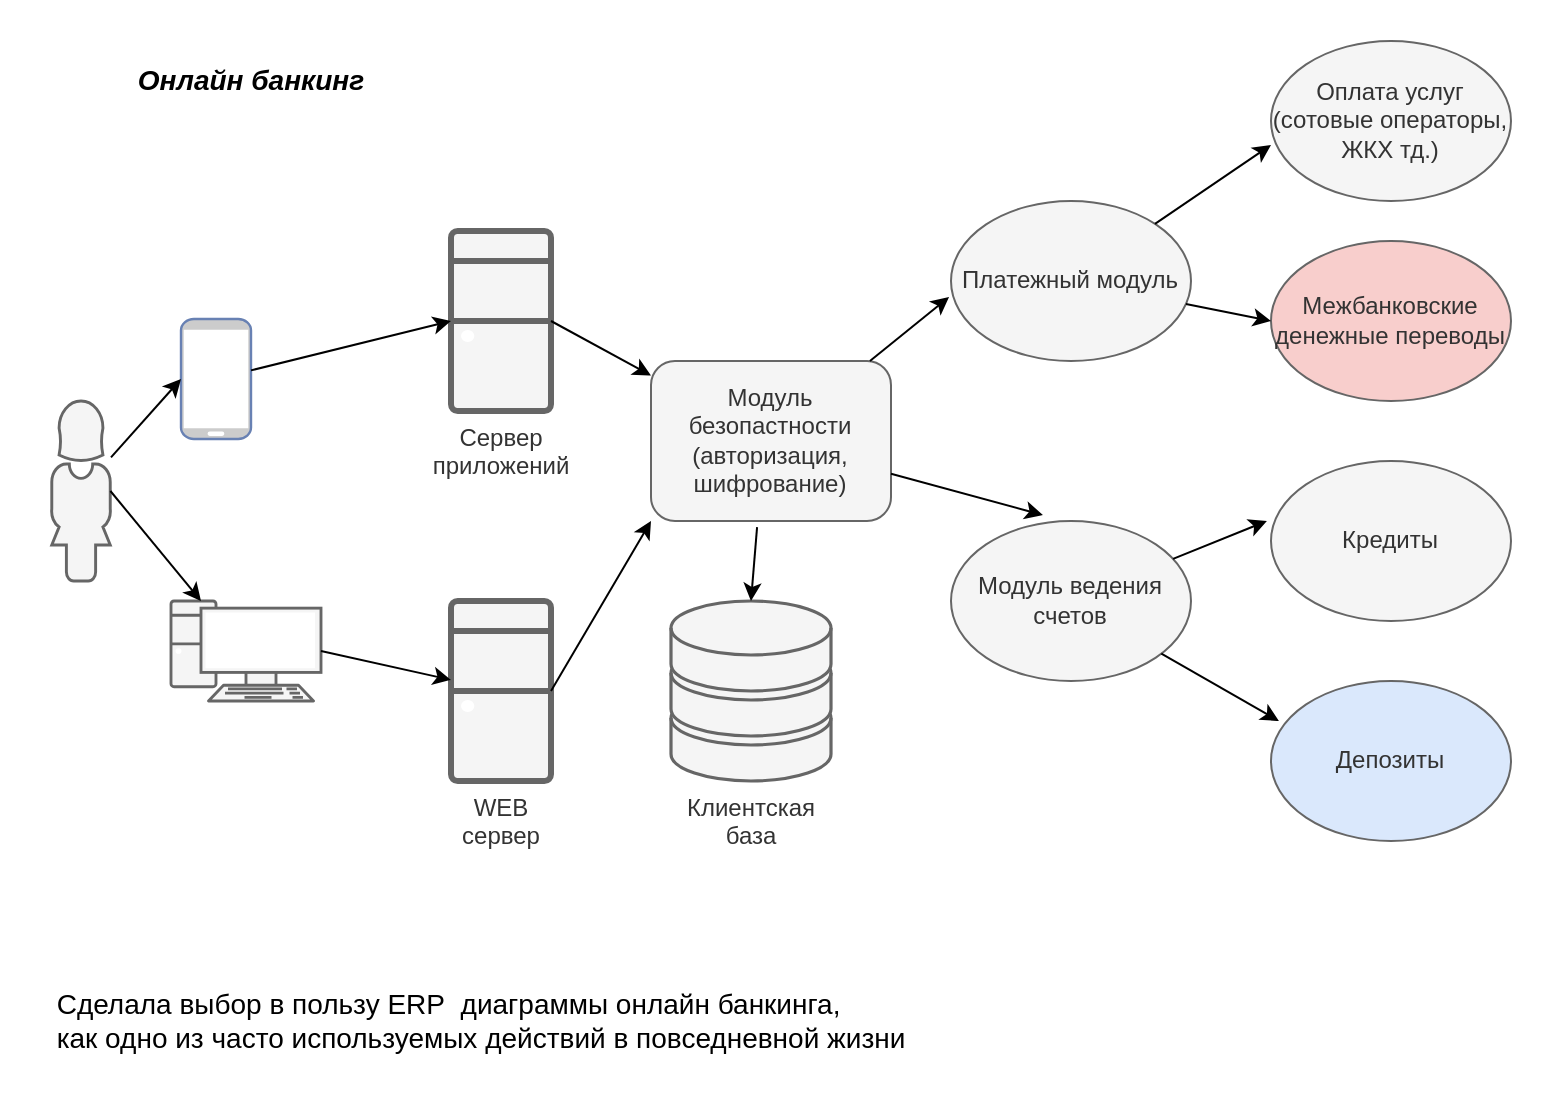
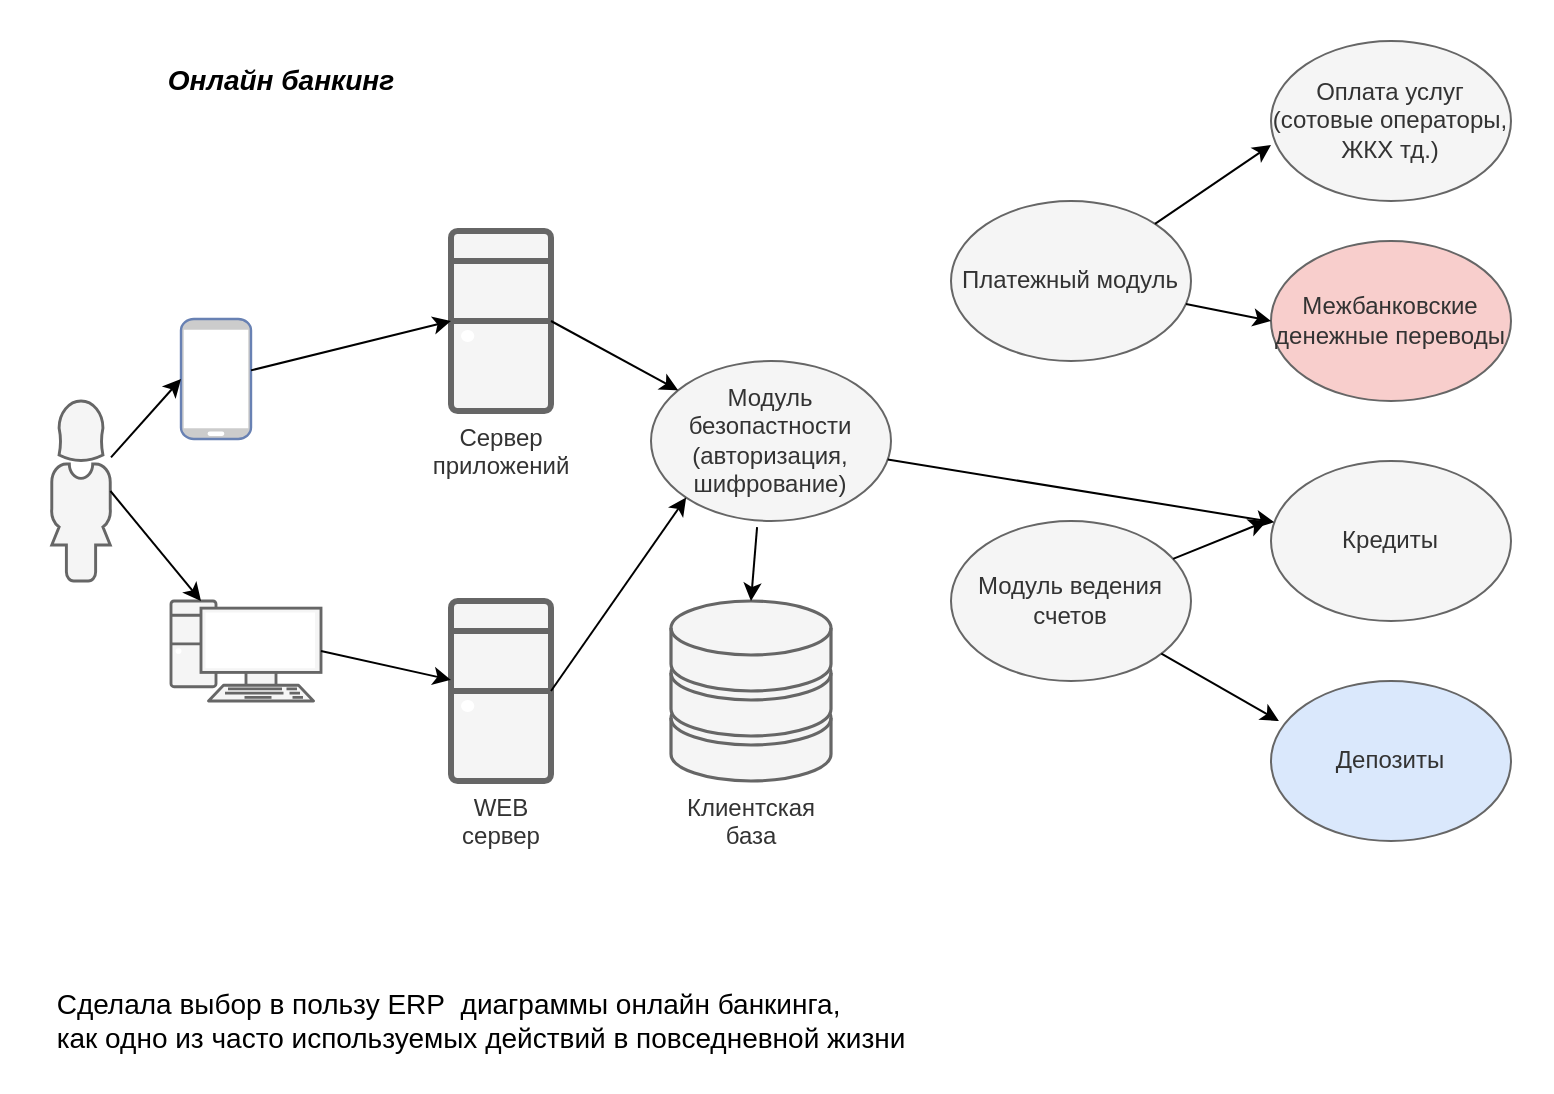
node "Онлайн банкинг": moved (251, 81) -> (281, 81)
edge "Модуль безопастности (авторизация, шифрование)" -> "Платежный модуль": removed
node "Модуль безопастности (авторизация, шифрование)": shape rounded rectangle -> ellipse
edge "Модуль безопастности (авторизация, шифрование)" -> "Модуль ведения счетов": now "Модуль безопастности (авторизация, шифрование)" -> "Кредиты"
